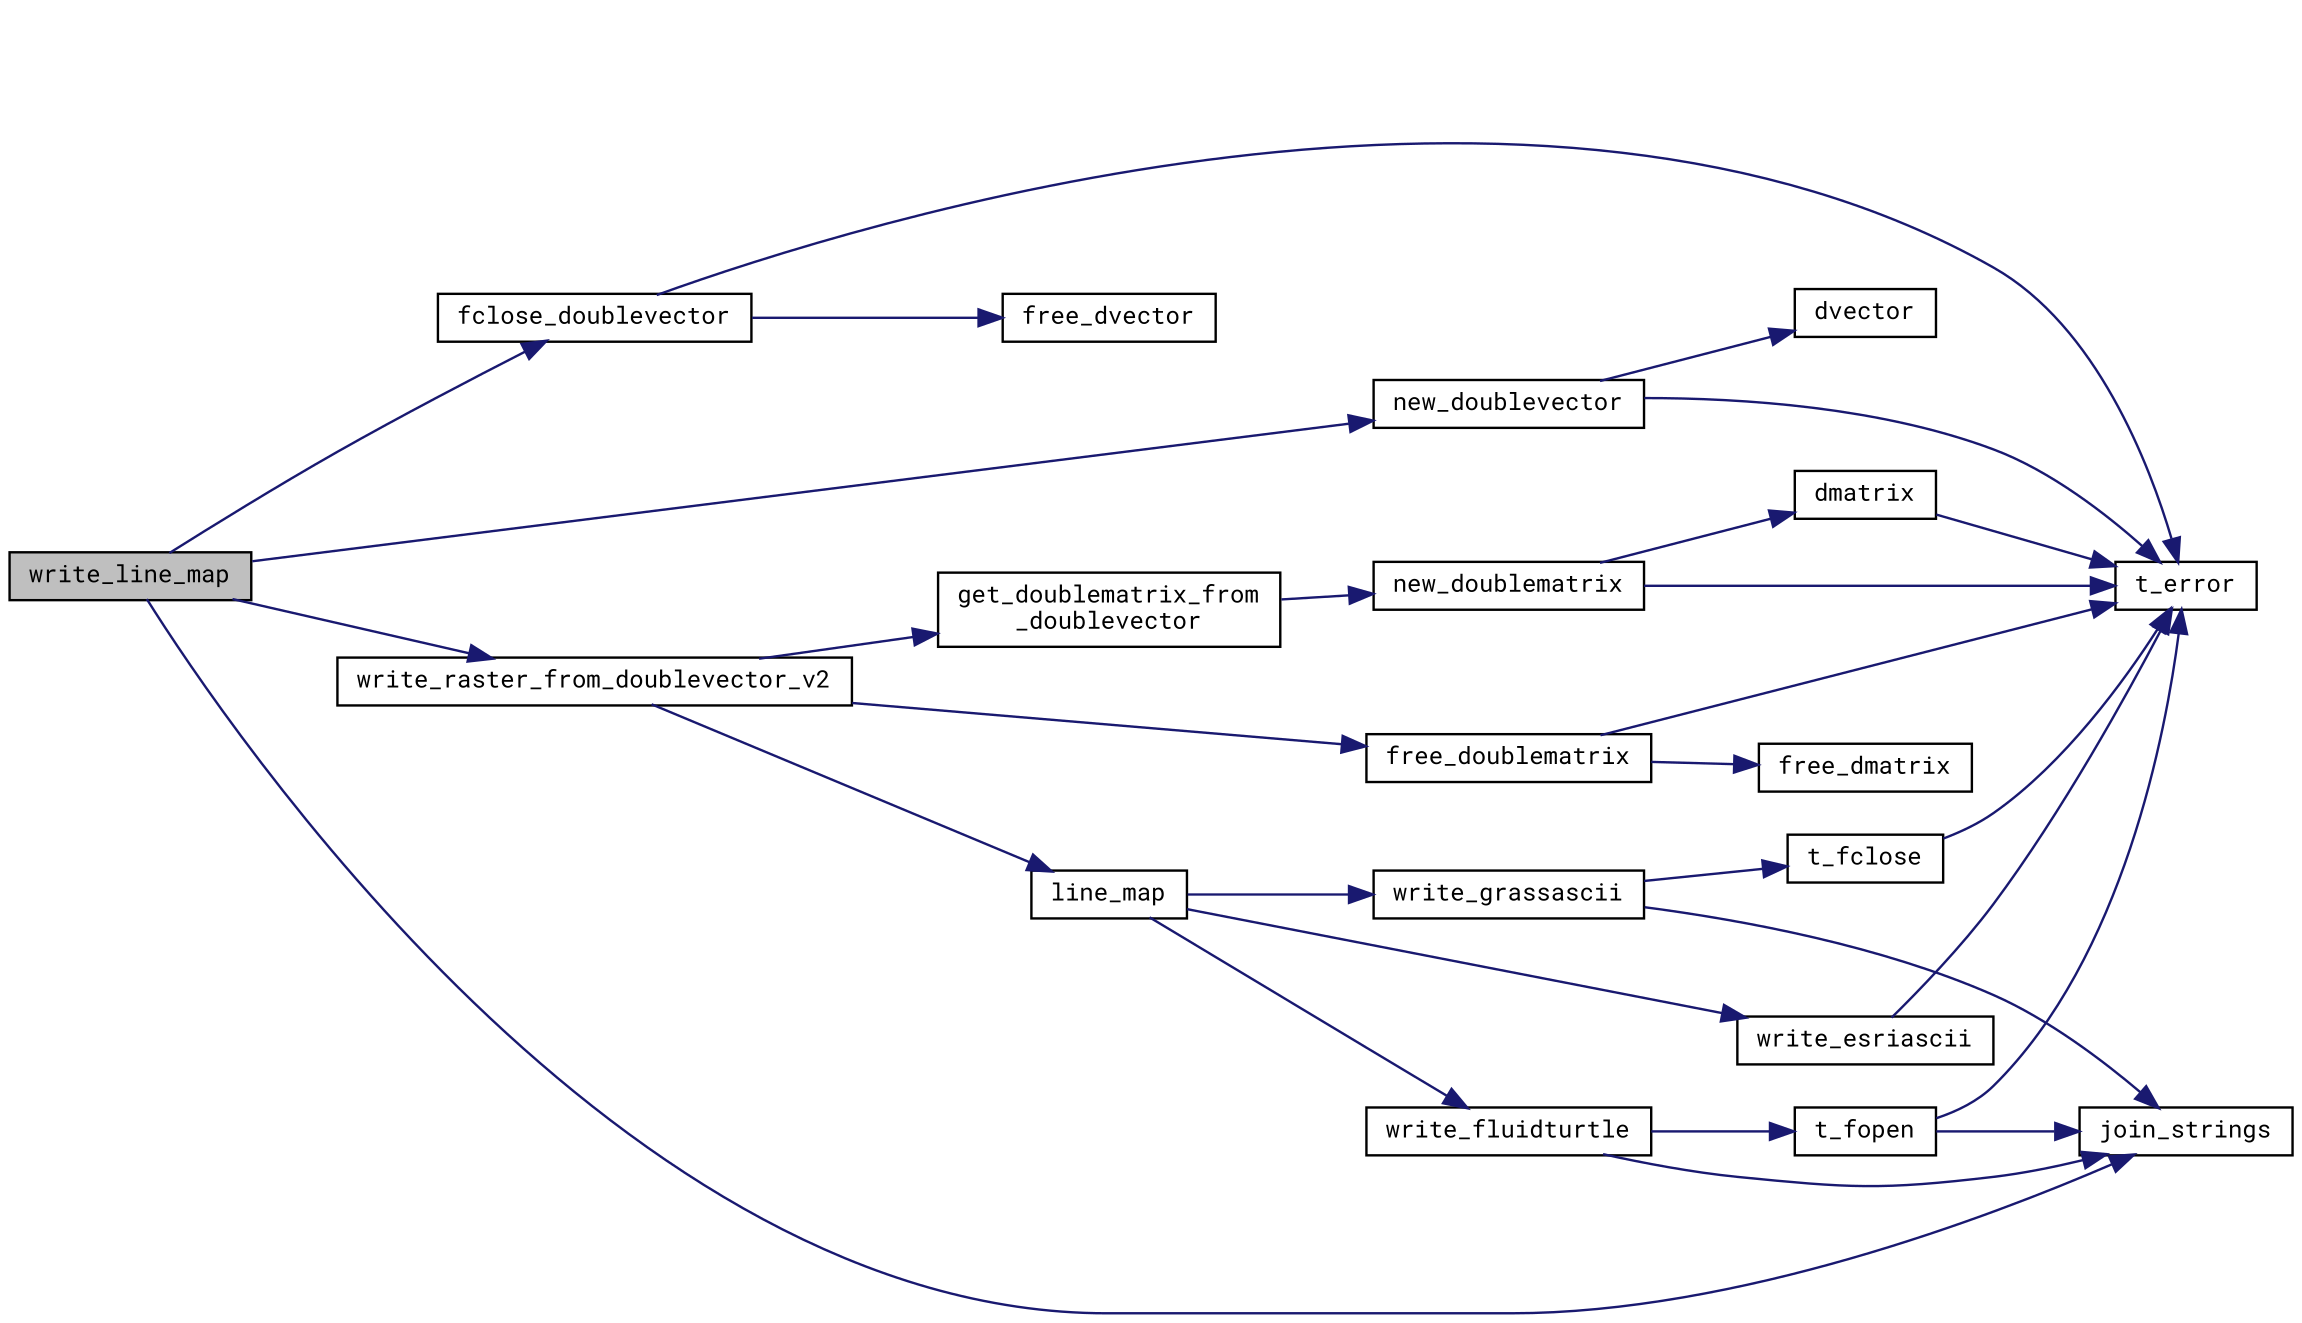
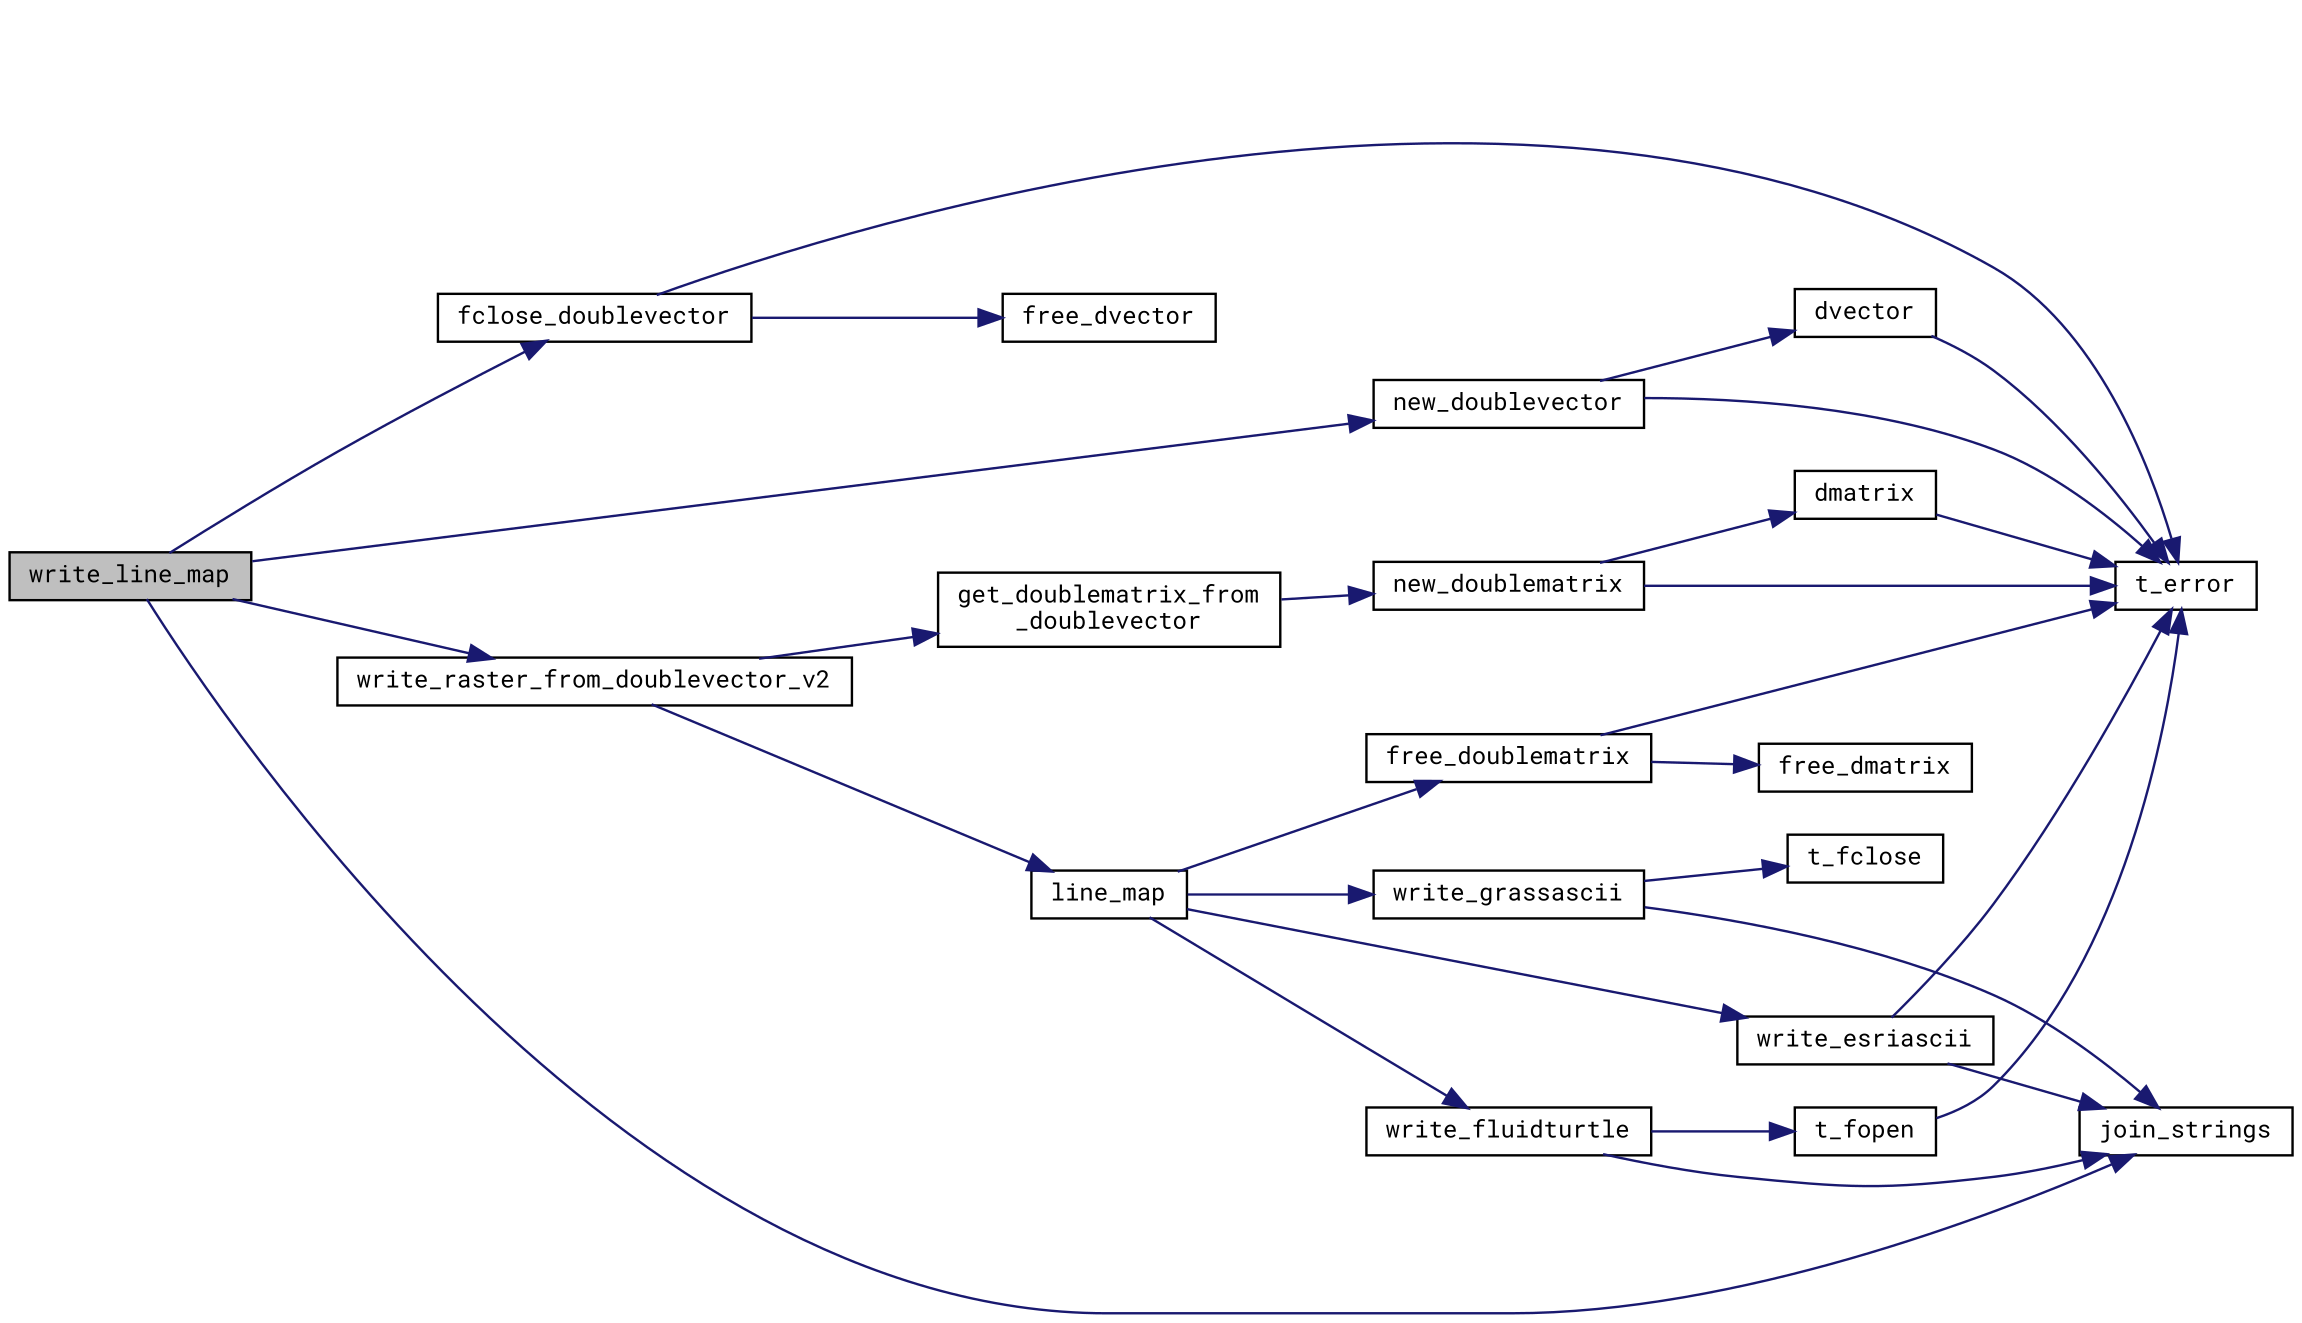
edge "write_raster_from_doublevector_v2" -> "free_doublematrix": now "line_map" -> "free_doublematrix"
edge "t_fclose" -> "t_error": now "dvector" -> "t_error"
edge "t_fopen" -> "join_strings": now "write_esriascii" -> "join_strings"
